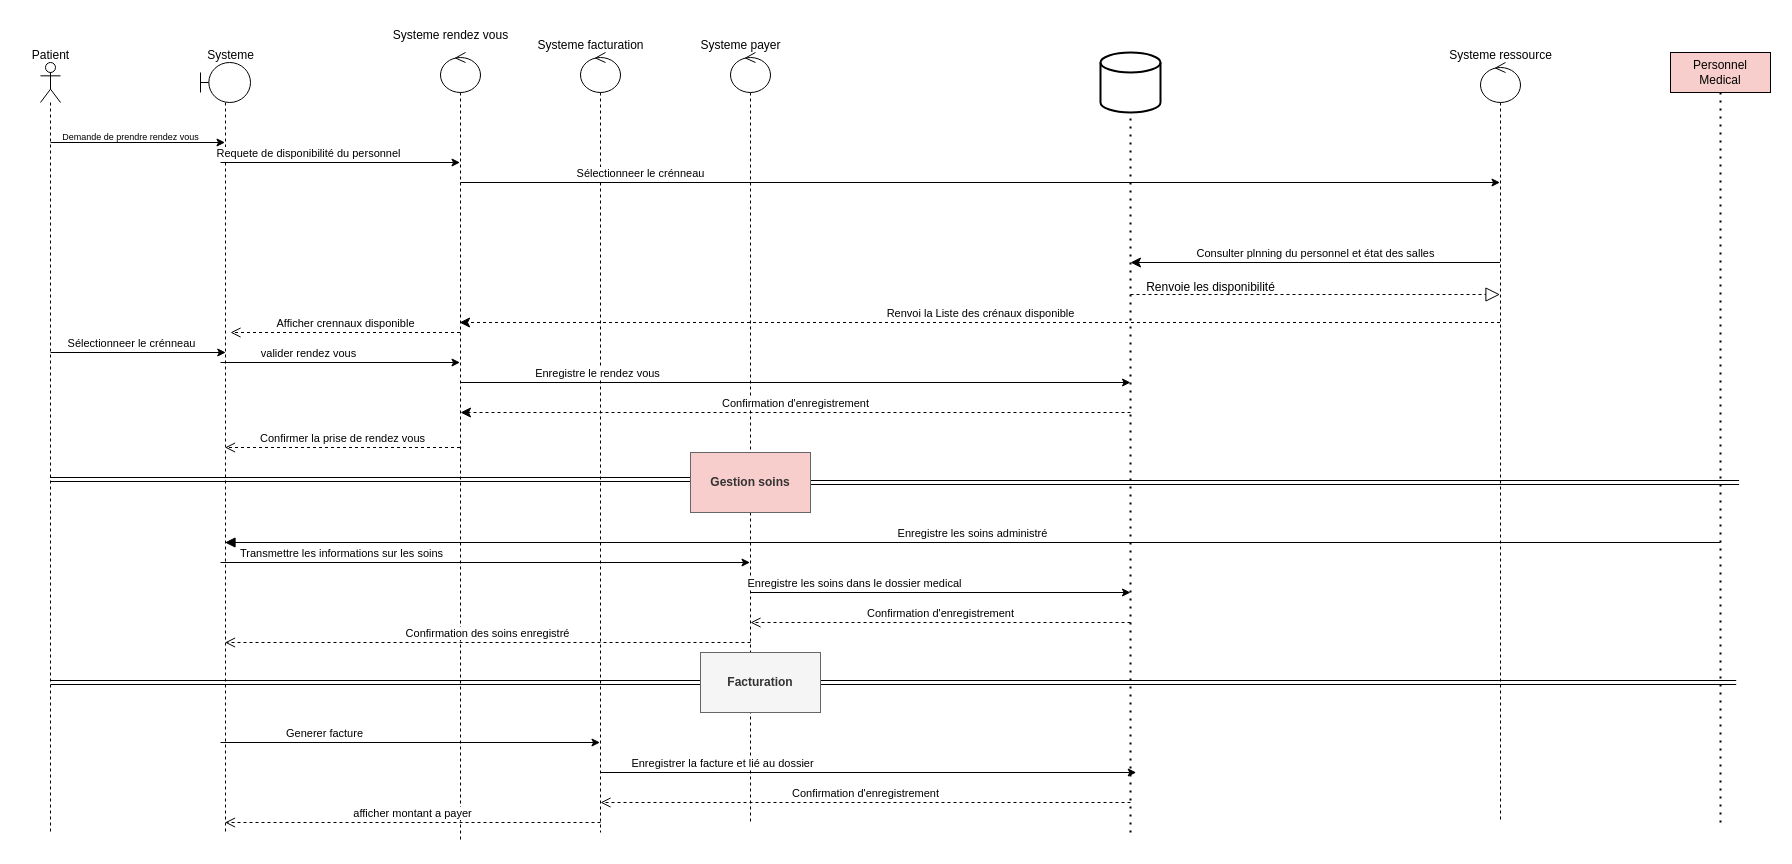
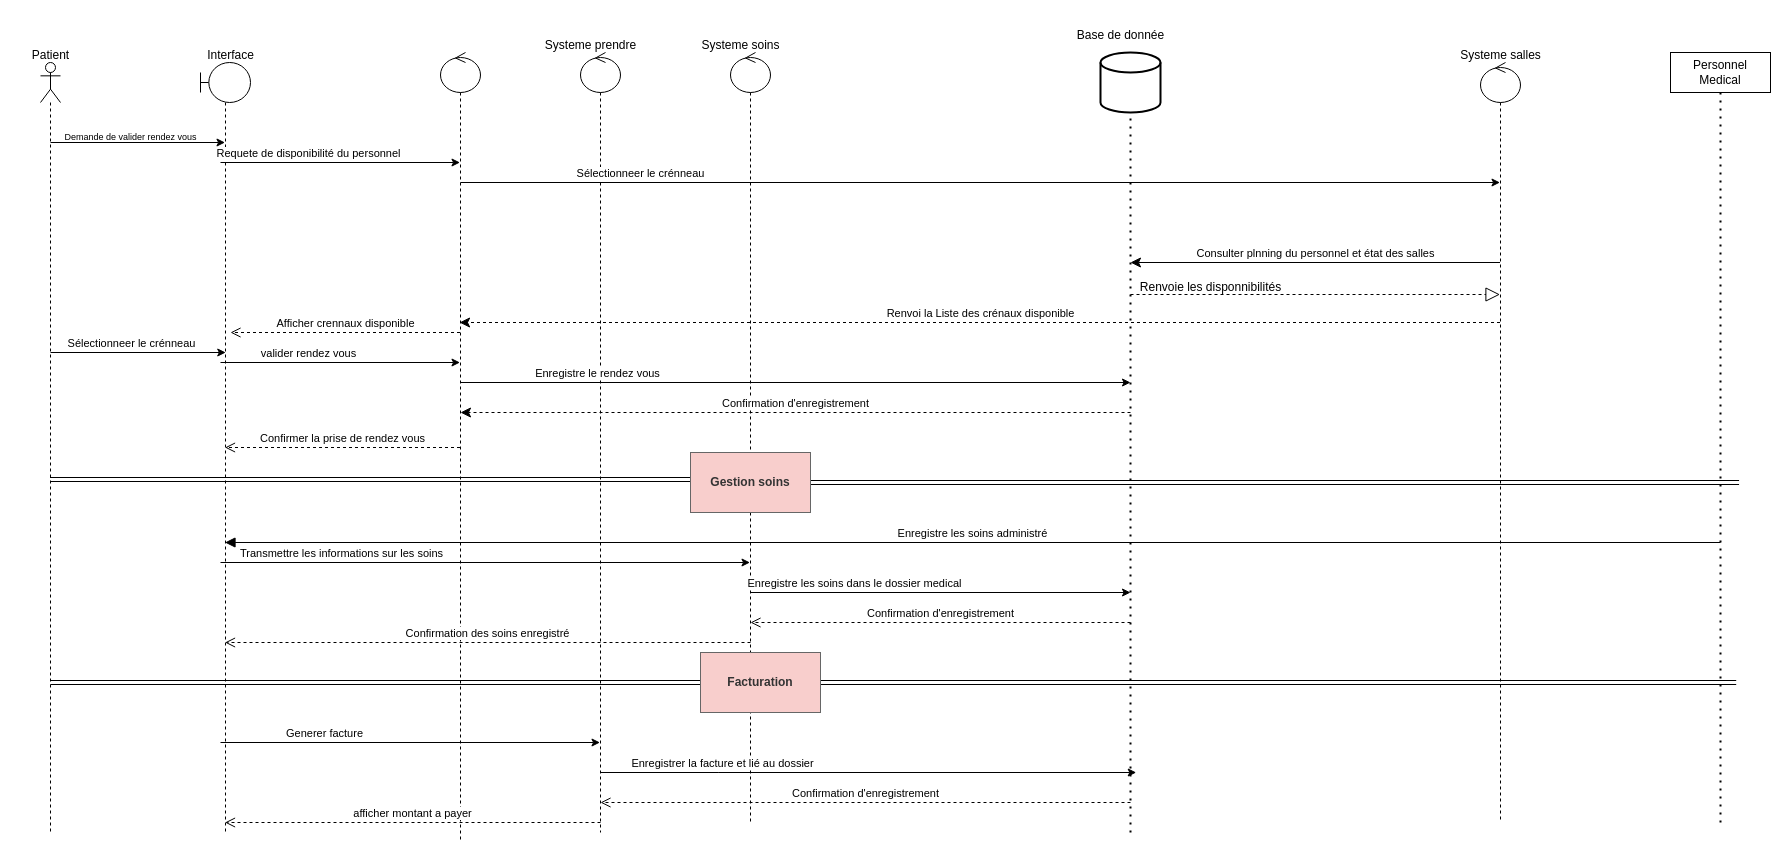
node "Systeme rendez vous": removed
node "Base de donnée": added
node "Systeme facturation": label "Systeme facturation" -> "Systeme prendre"
node "Systeme payer": label "Systeme payer" -> "Systeme soins"
node "Systeme": label "Systeme" -> "Interface"
node "Systeme ressource": label "Systeme ressource" -> "Systeme salles"
node "Personnel Medical": fillcolor #f8cecc -> #ffffff
node "Demande de prendre rendez vous": label "Demande de prendre rendez vous" -> "Demande de valider rendez vous"
node "Renvoie les disponibilité": label "Renvoie les disponibilité" -> "Renvoie les disponnibilités"
node "Facturation": fillcolor #f5f5f5 -> #f8cecc
